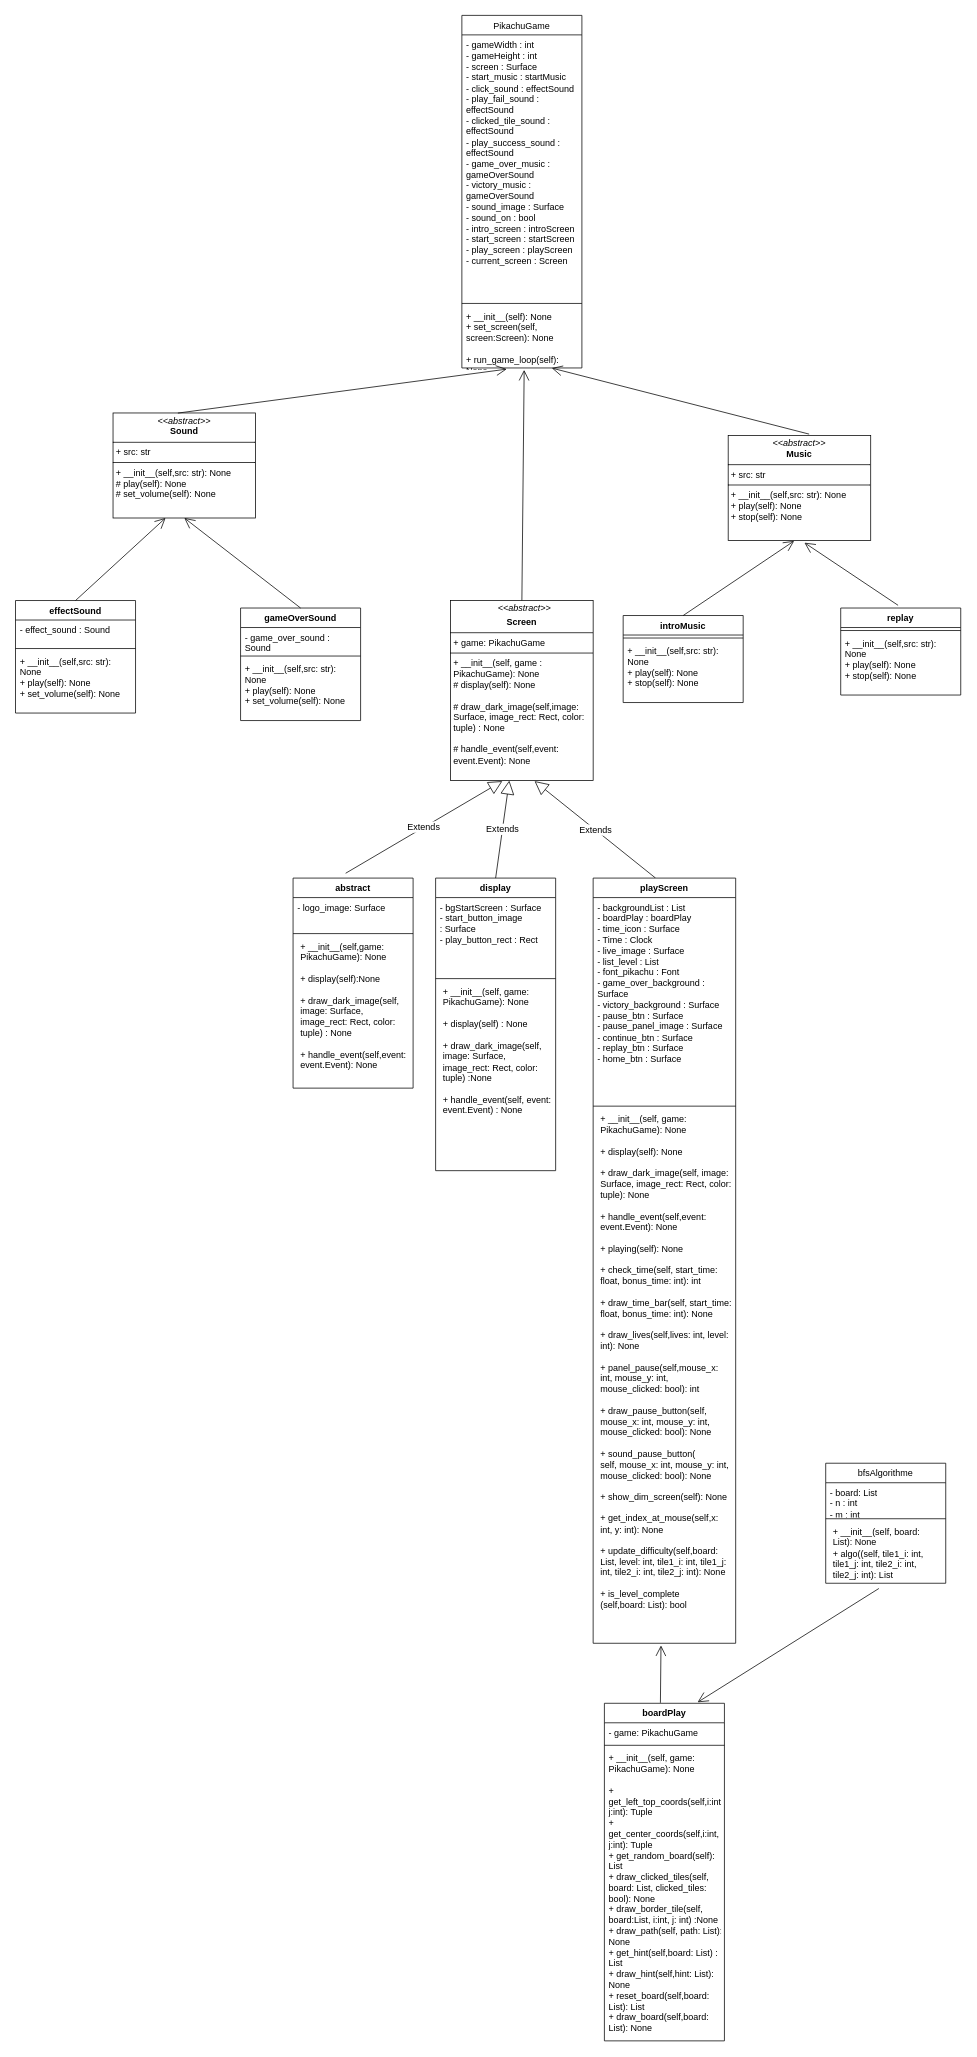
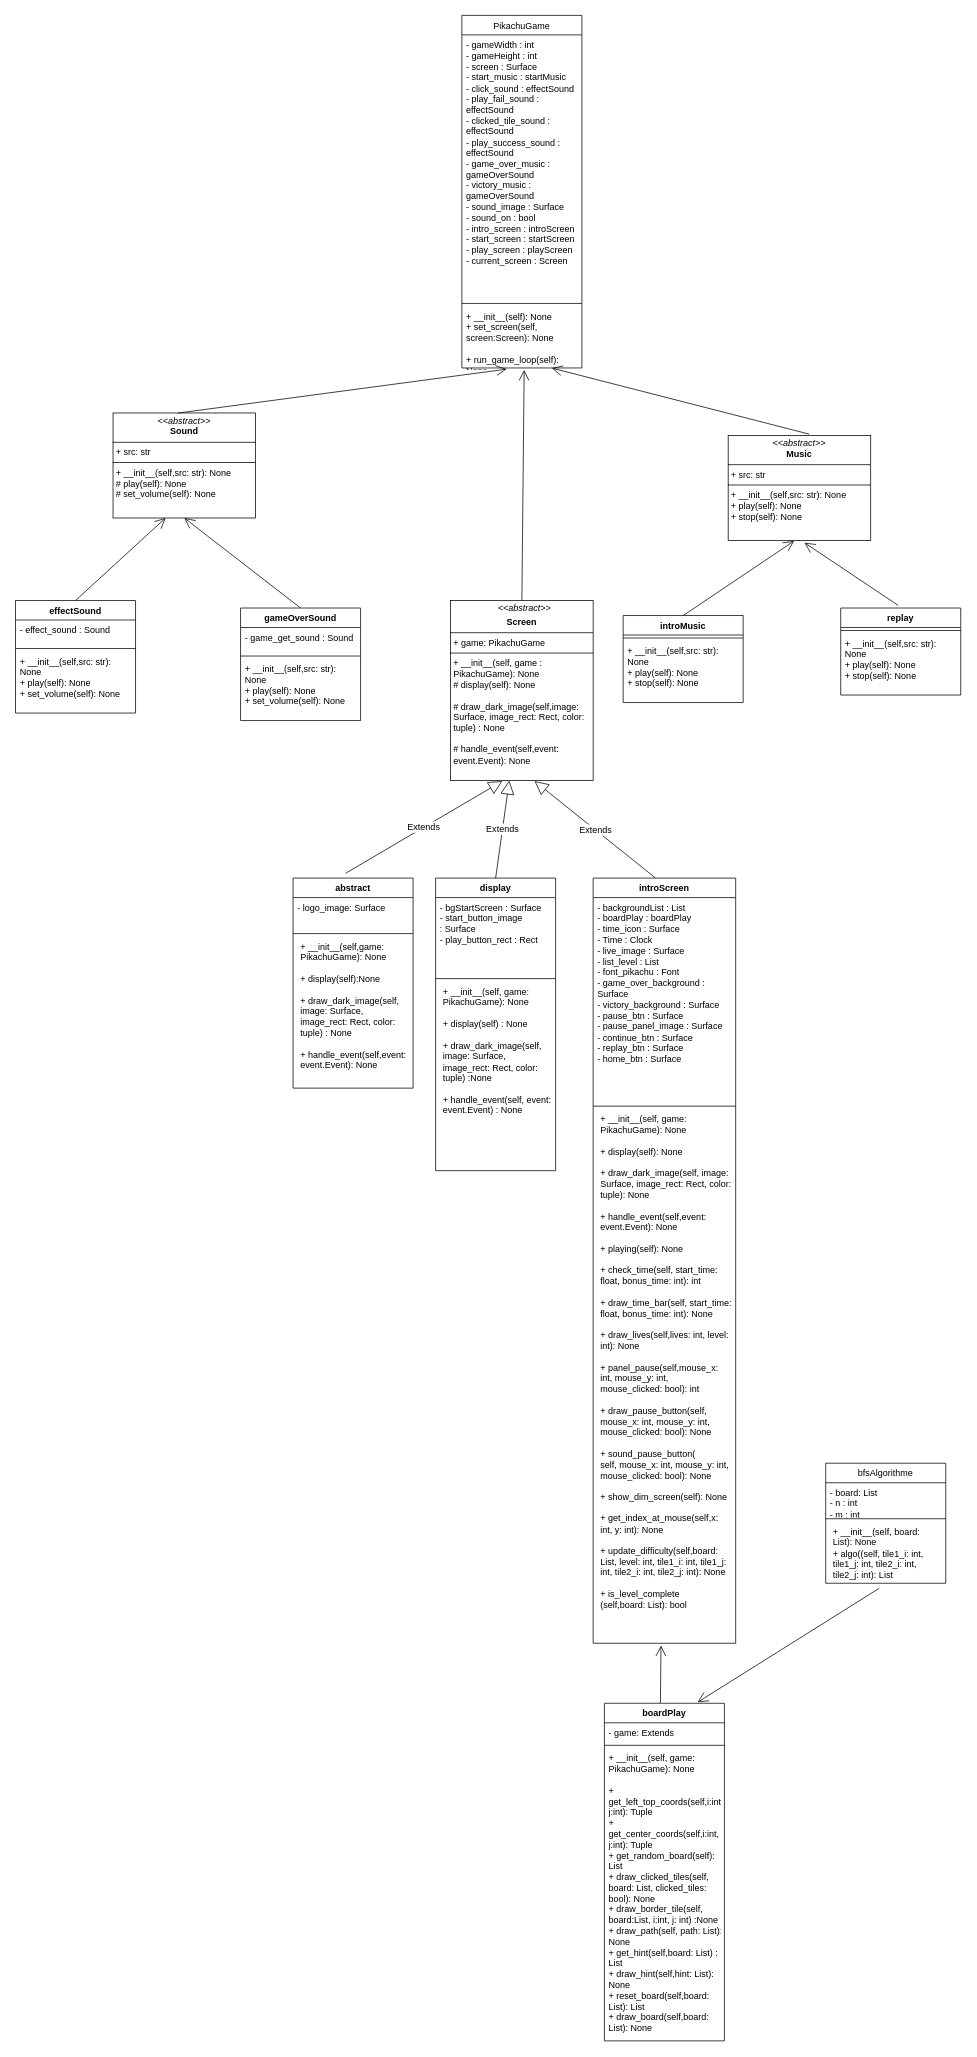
node "- game_over_sound : Sound": label "- game_over_sound : Sound" -> "- game_get_sound : Sound"
node "playScreen": label "playScreen" -> "introScreen"
node "- game: PikachuGame": label "- game: PikachuGame" -> "- game: Extends"
